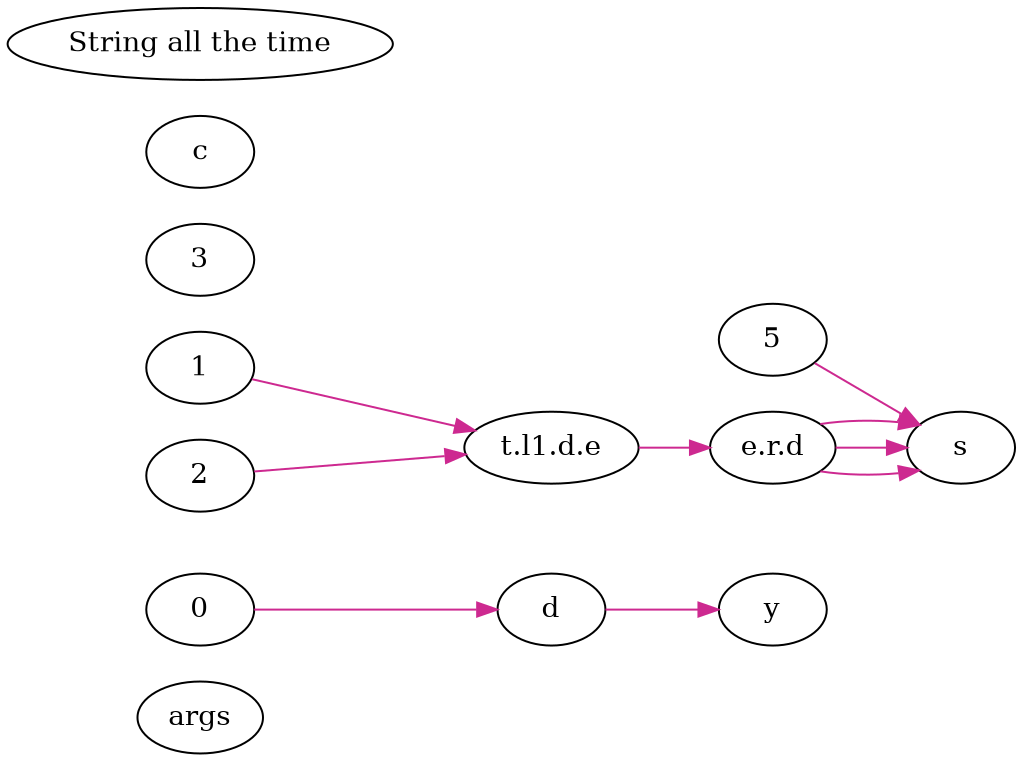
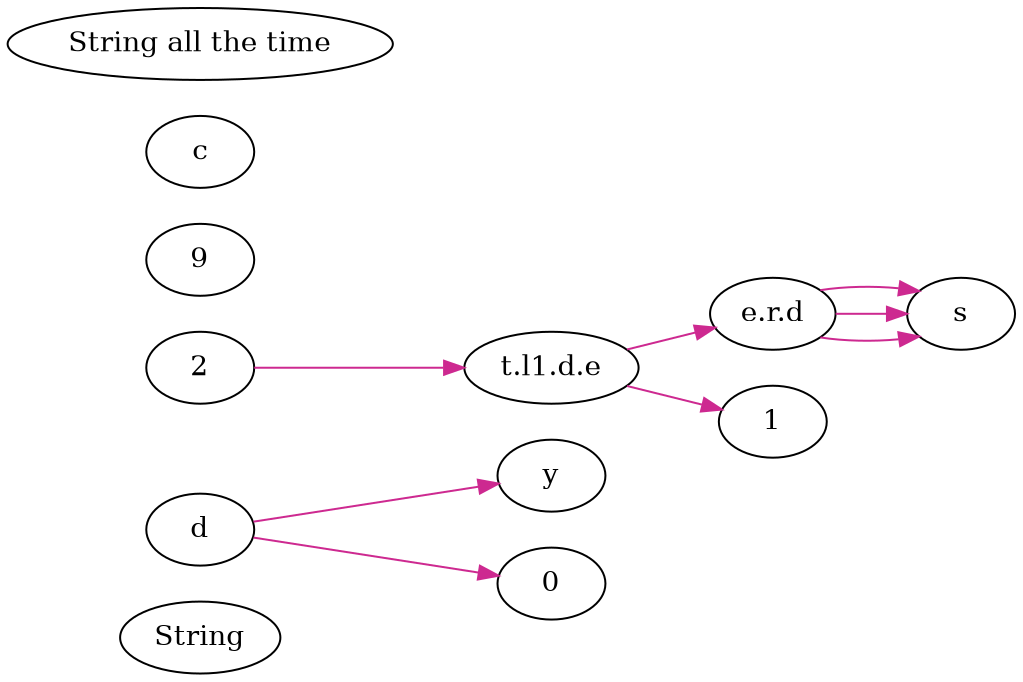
node "3": label "3" -> "9"
node "5": removed
edge "1" -> "t.l1.d.e": reversed
edge "0" -> "d": reversed
node "String": added
node "args": removed
